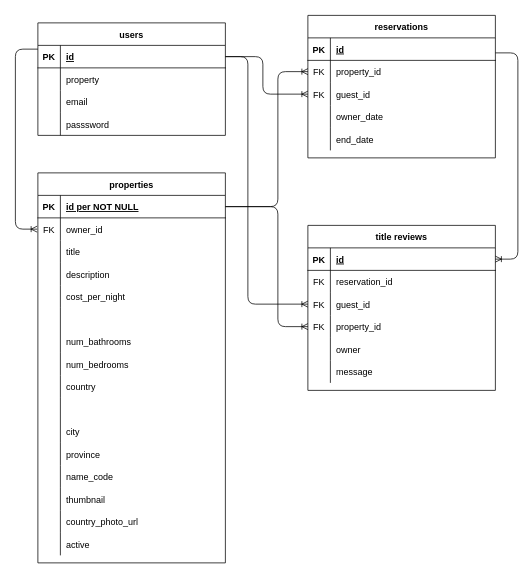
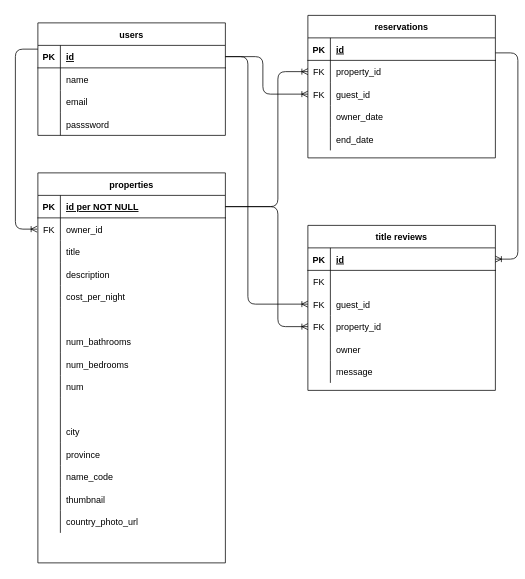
node "property": label "property" -> "name"
node "reservation_id": removed
node "country": label "country" -> "num"
node "active": removed
